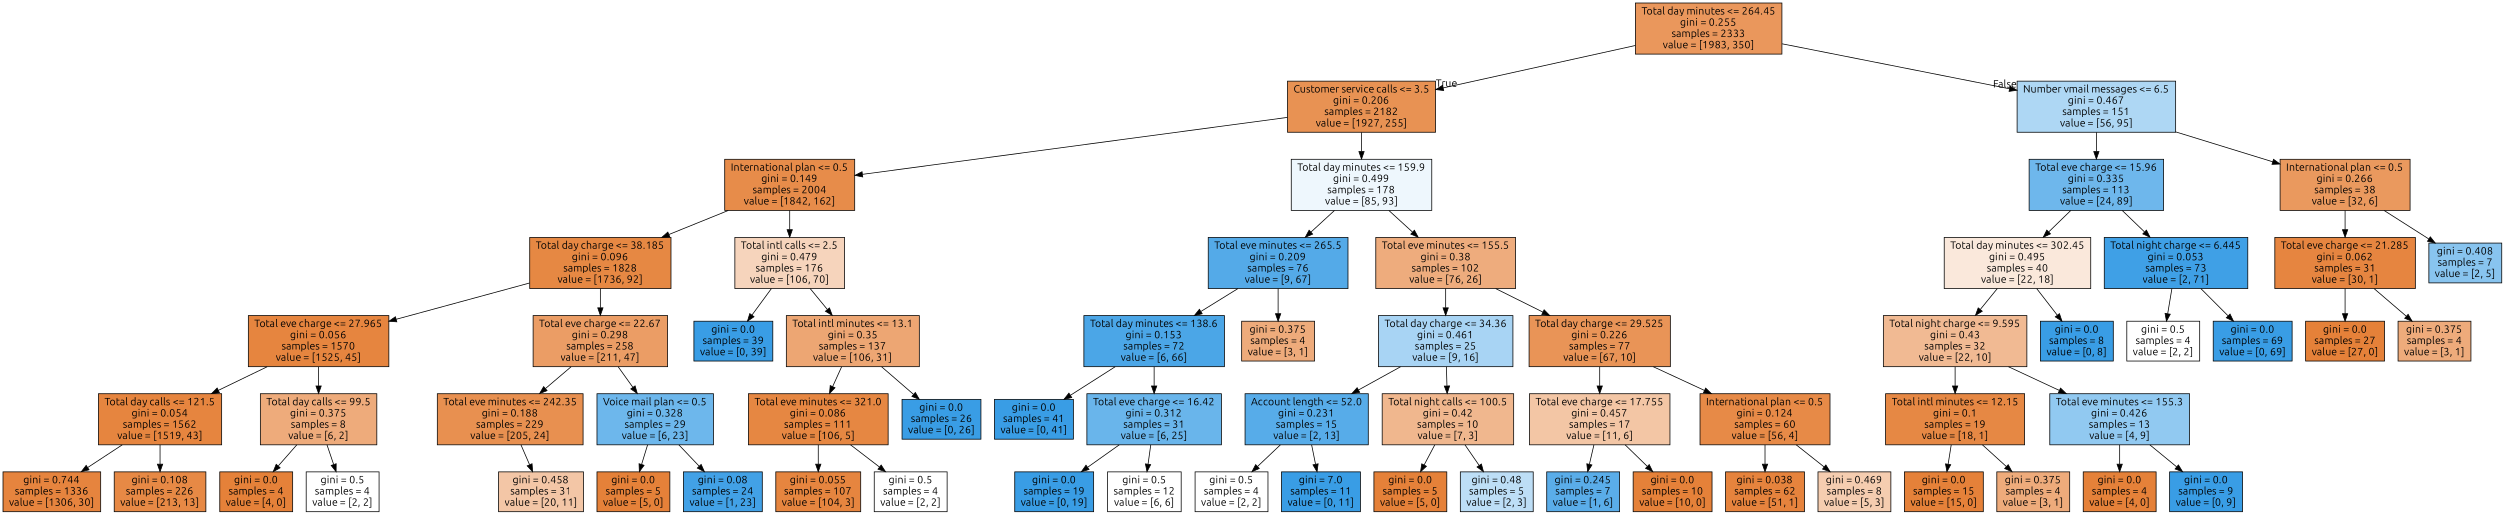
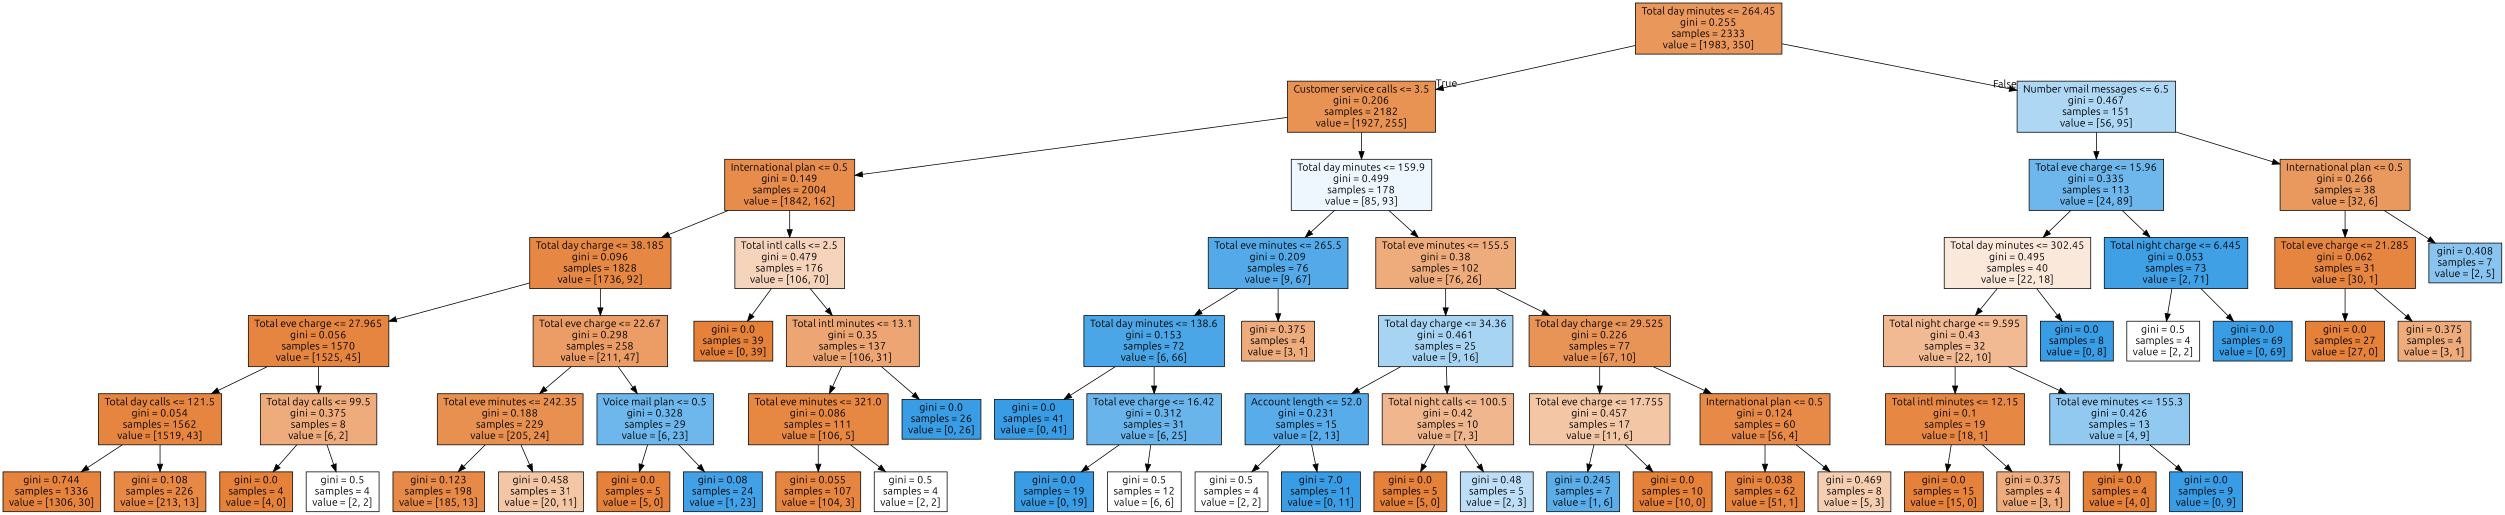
node "gini = 0.0 samples = 39 value = [0, 39]": fillcolor #399de5 -> #e58139
node "gini = 0.123 samples = 198 value = [185, 13]": added
